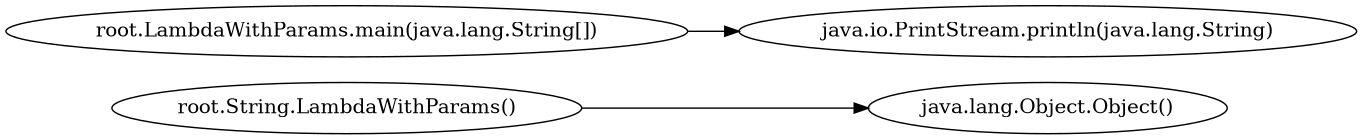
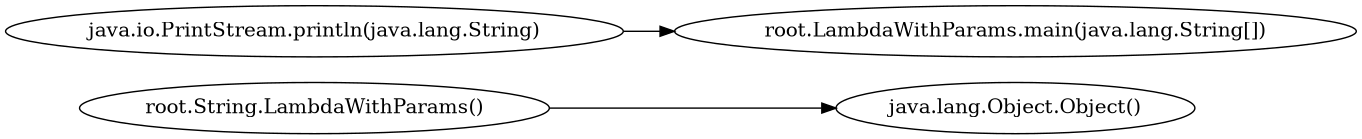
edge "root.LambdaWithParams.main(java.lang.String[])" -> "java.io.PrintStream.println(java.lang.String)": reversed
